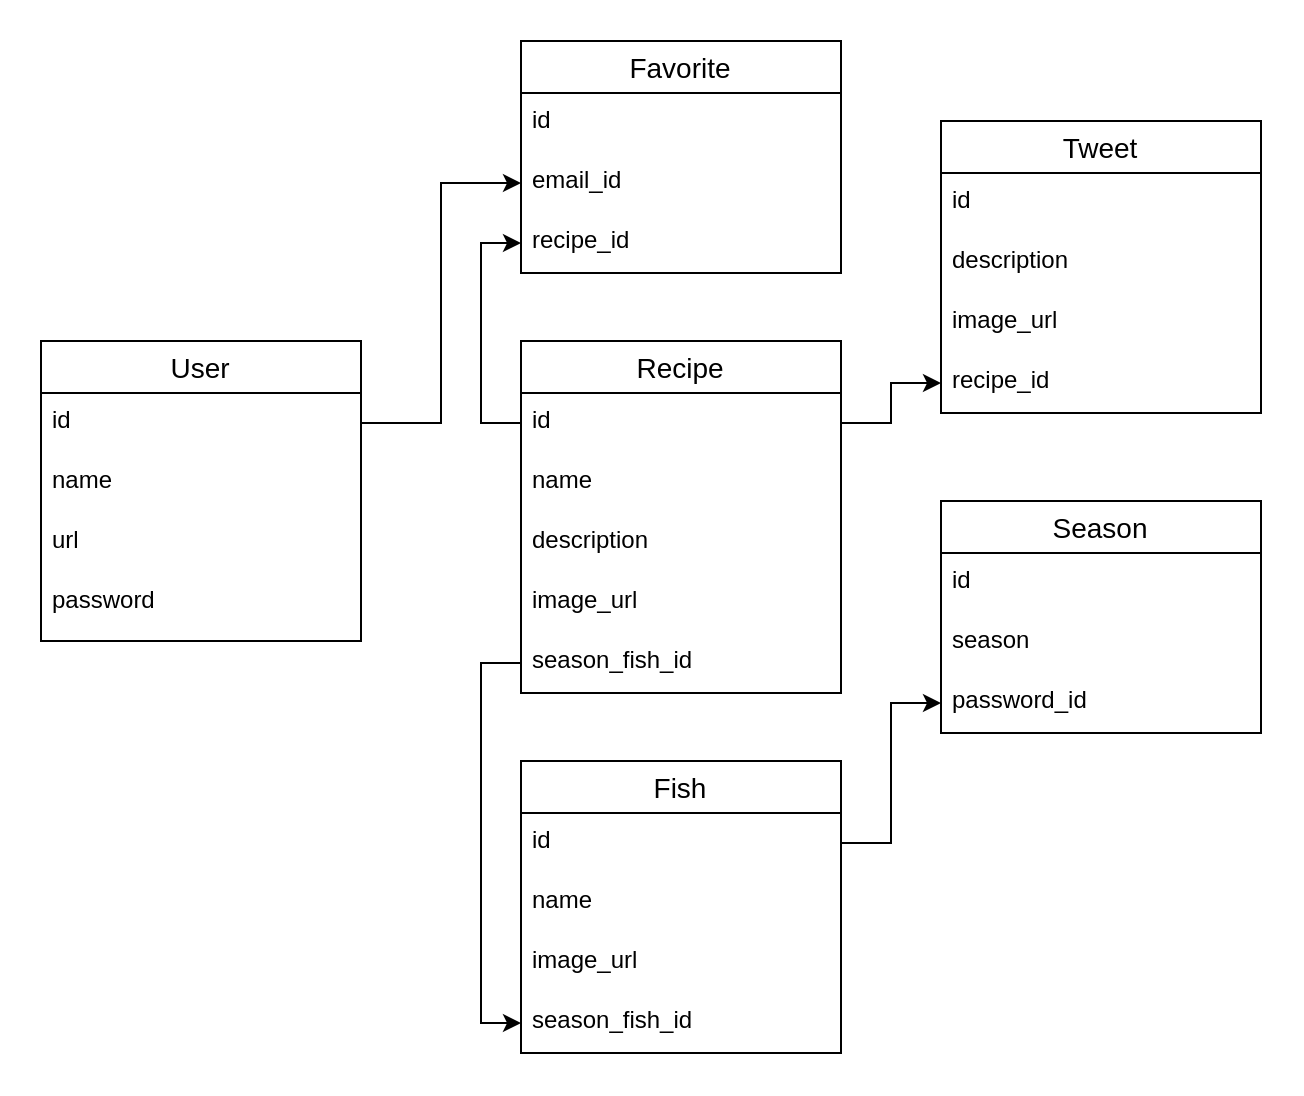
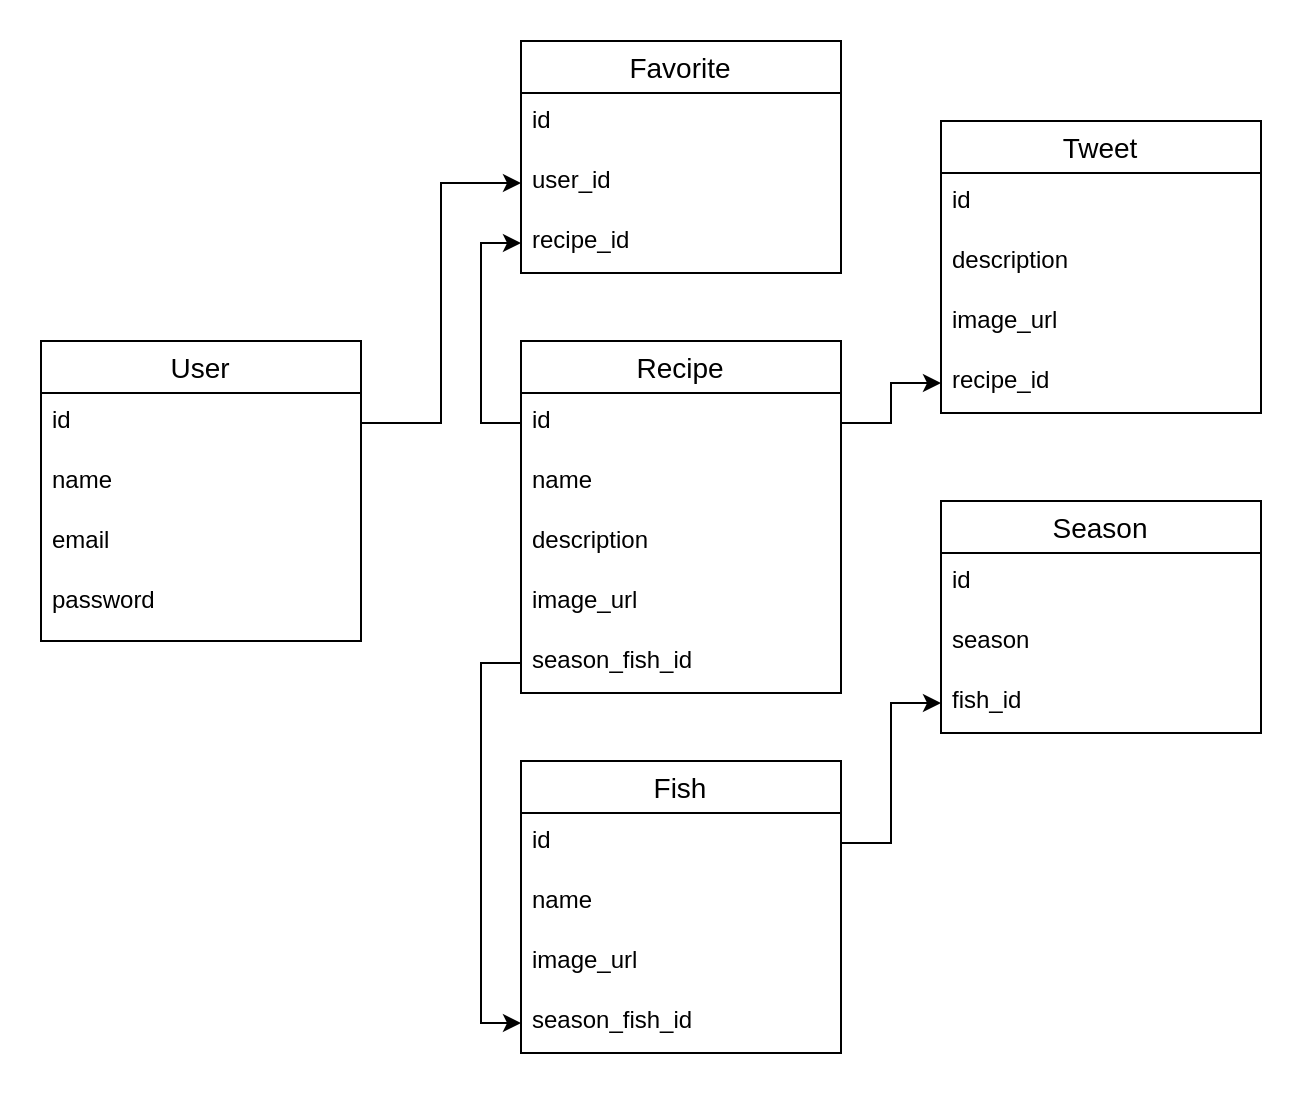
node "email_id": label "email_id" -> "user_id"
node "url": label "url" -> "email"
node "password_id": label "password_id" -> "fish_id"
